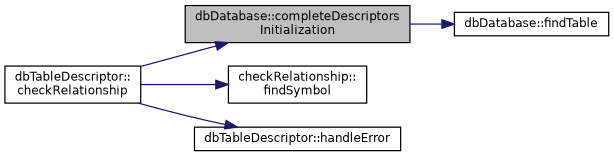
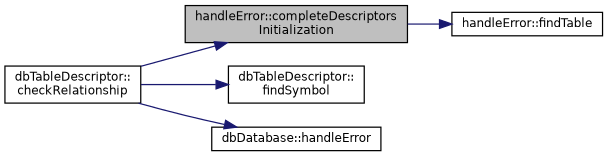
node "dbDatabase::completeDescriptors Initialization": label "dbDatabase::completeDescriptors Initialization" -> "handleError::completeDescriptors Initialization"
node "dbDatabase::findTable": label "dbDatabase::findTable" -> "handleError::findTable"
node "checkRelationship:: findSymbol": label "checkRelationship:: findSymbol" -> "dbTableDescriptor:: findSymbol"
node "dbTableDescriptor::handleError": label "dbTableDescriptor::handleError" -> "dbDatabase::handleError"
